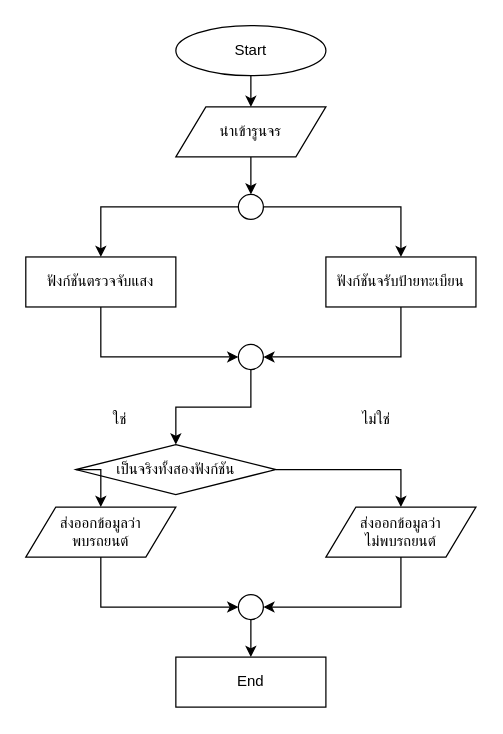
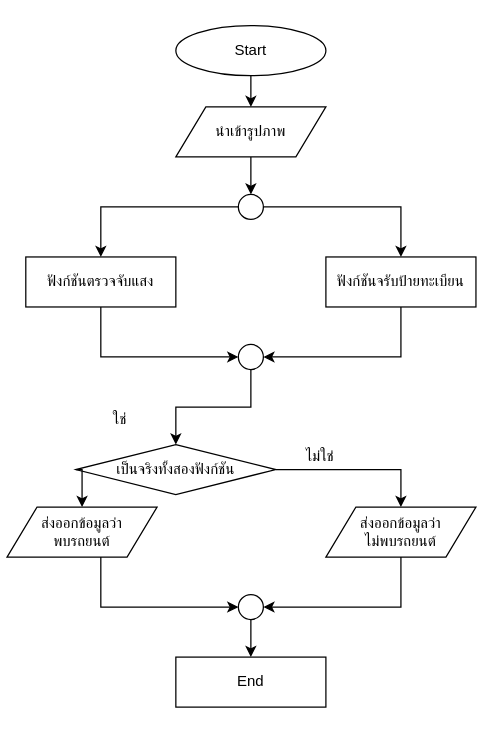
node "นำเข้ารูนจร": label "นำเข้ารูนจร" -> "นำเข้ารูปภาพ"
node "ไม่ใช่": moved (376, 419) -> (319, 457)
node "ส่งออกข้อมูลว่า พบรถยนต์": moved (101, 532) -> (82, 532)
